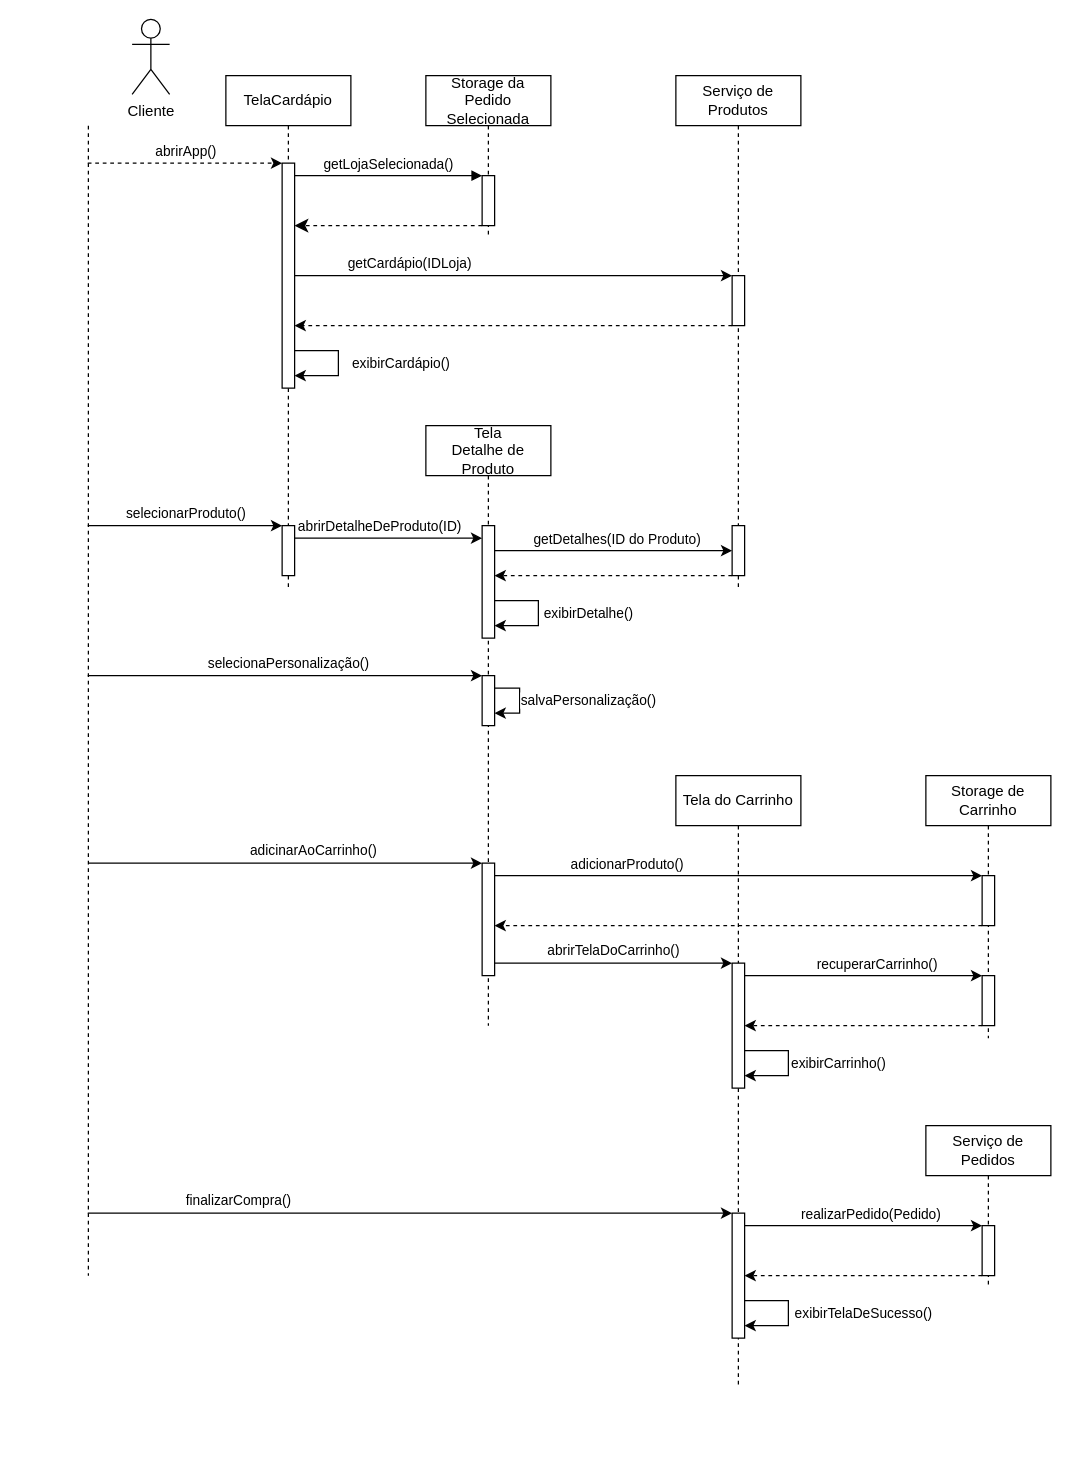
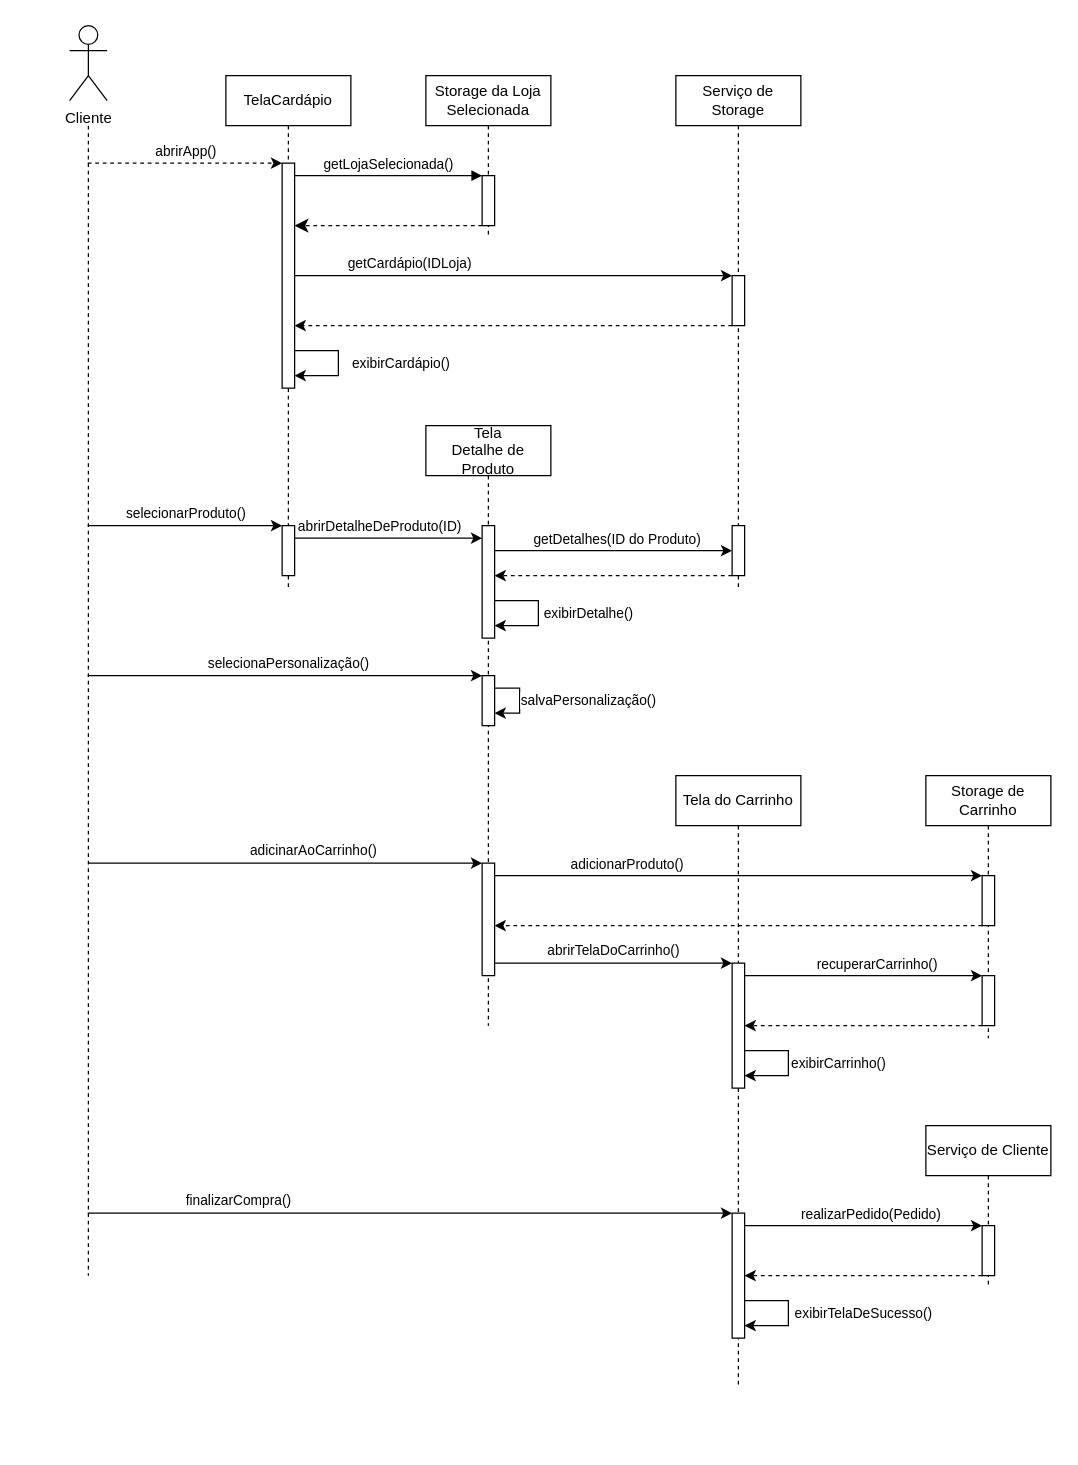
node "Cliente": moved (151, 57) -> (88, 63)
node "Storage da Pedido Selecionada": label "Storage da Pedido Selecionada" -> "Storage da Loja Selecionada"
node "Serviço de Produtos": label "Serviço de Produtos" -> "Serviço de Storage"
node "Serviço de Pedidos": label "Serviço de Pedidos" -> "Serviço de Cliente"
